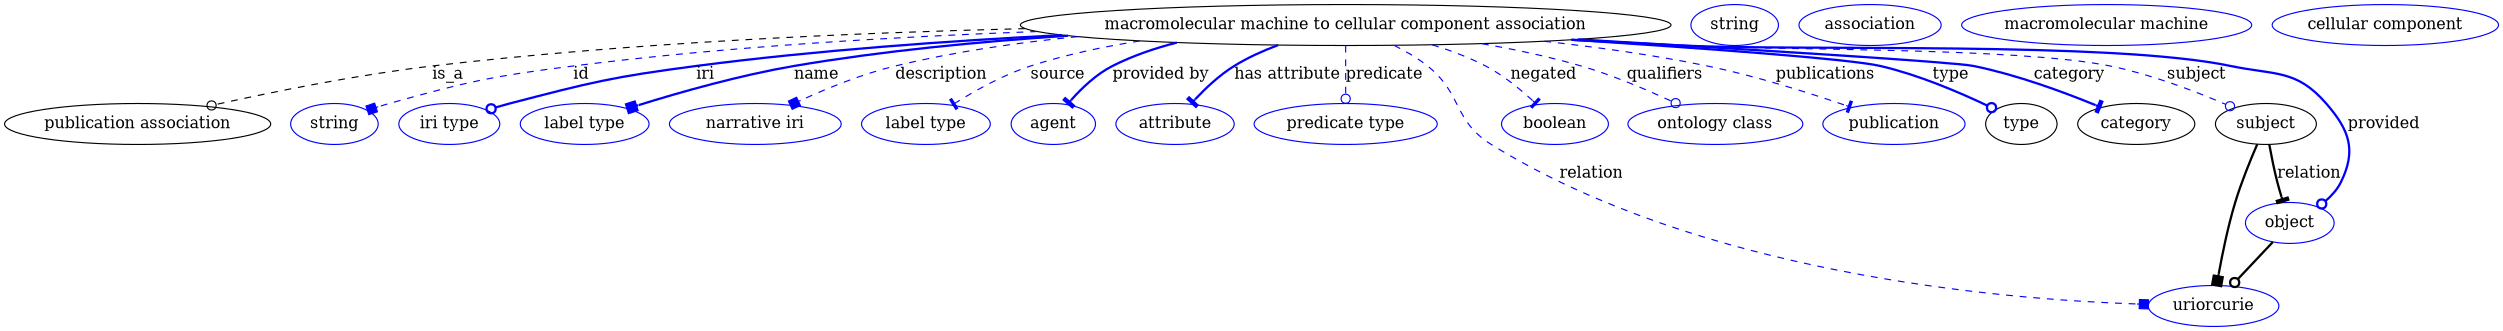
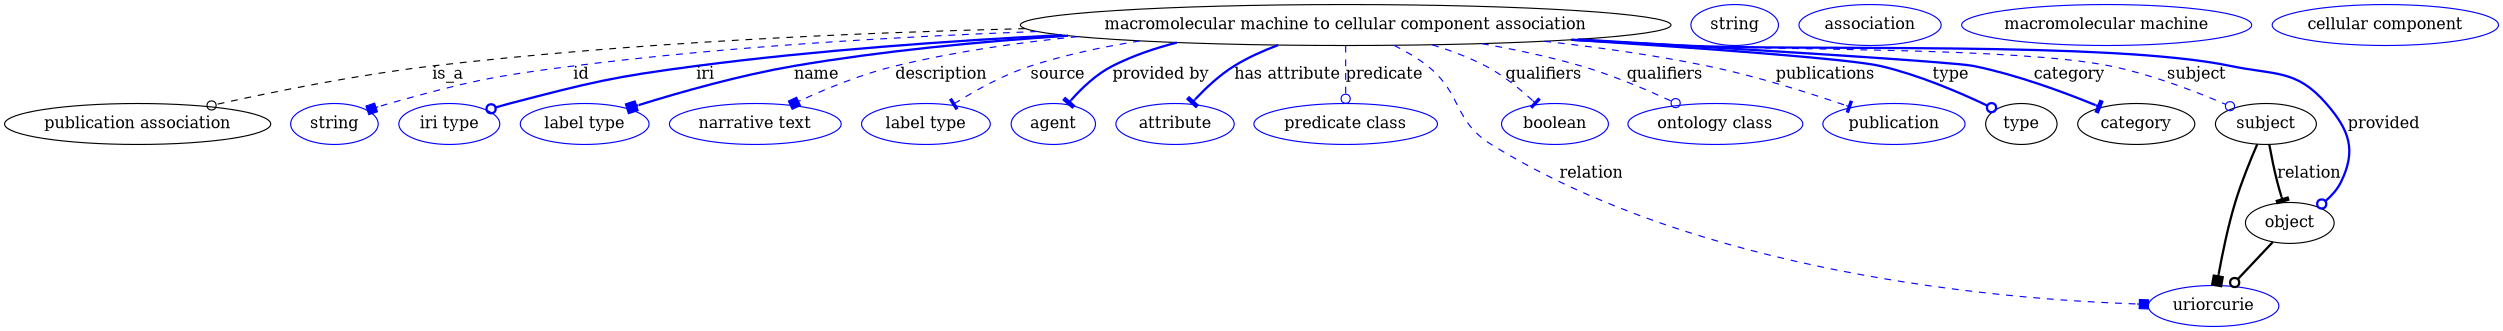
edge "macromolecular machine to cellular component association" -> "boolean": label "negated" -> "qualifiers"
node "narrative iri": label "narrative iri" -> "narrative text"
node "predicate type": label "predicate type" -> "predicate class"
node "object": color blue -> black
